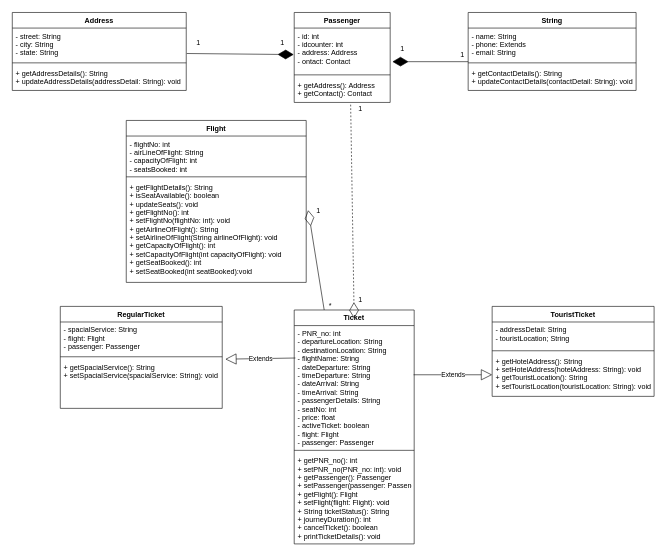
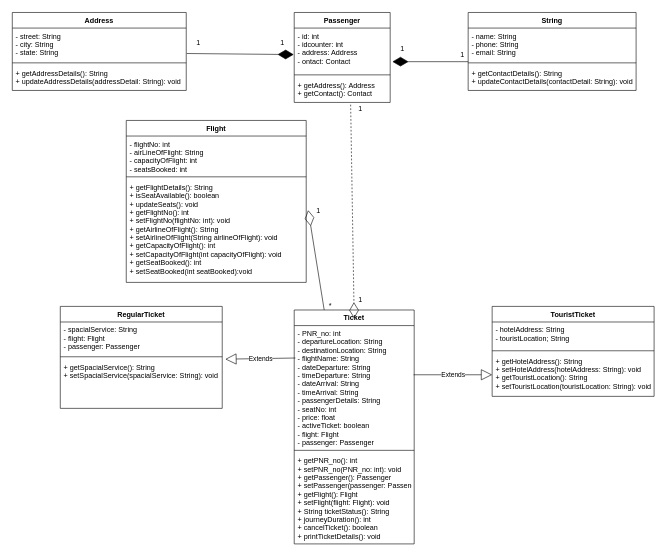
node "- name: String - phone: Extends - email: String": label "- name: String - phone: Extends - email: String" -> "- name: String - phone: String - email: String"
node "- addressDetail: String - touristLocation; String": label "- addressDetail: String - touristLocation; String" -> "- hotelAddress: String - touristLocation; String"
